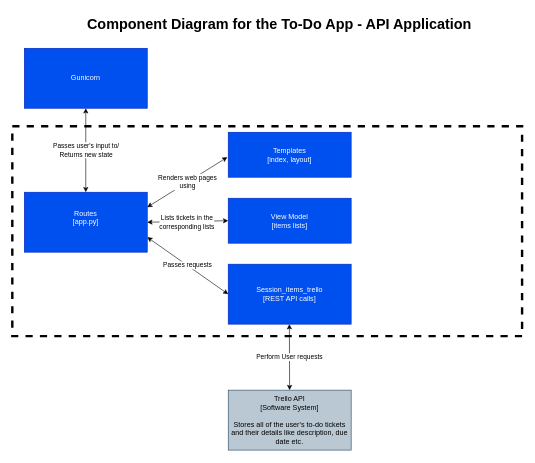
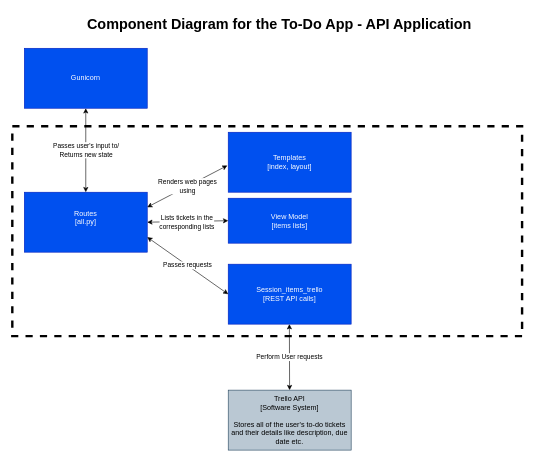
node "Templates [index, layout]": size 123x45 -> 123x60
node "Routes [app.py]": label "Routes [app.py]" -> "Routes [all.py]"
